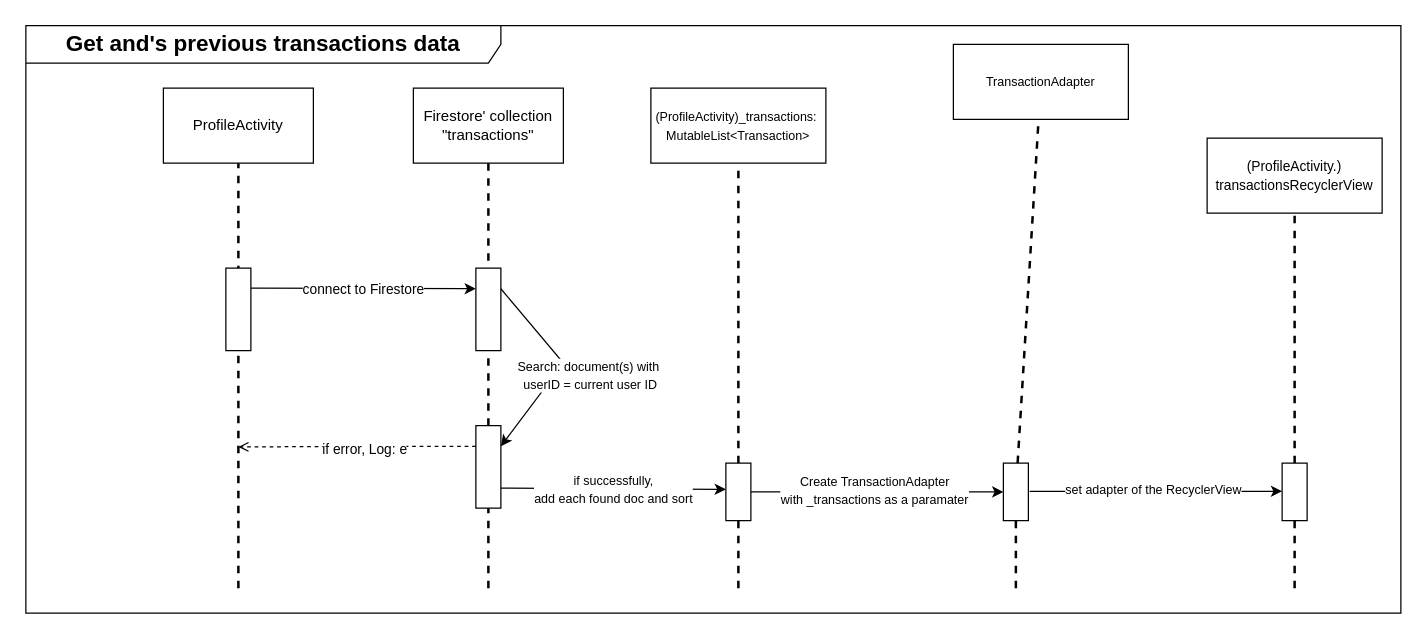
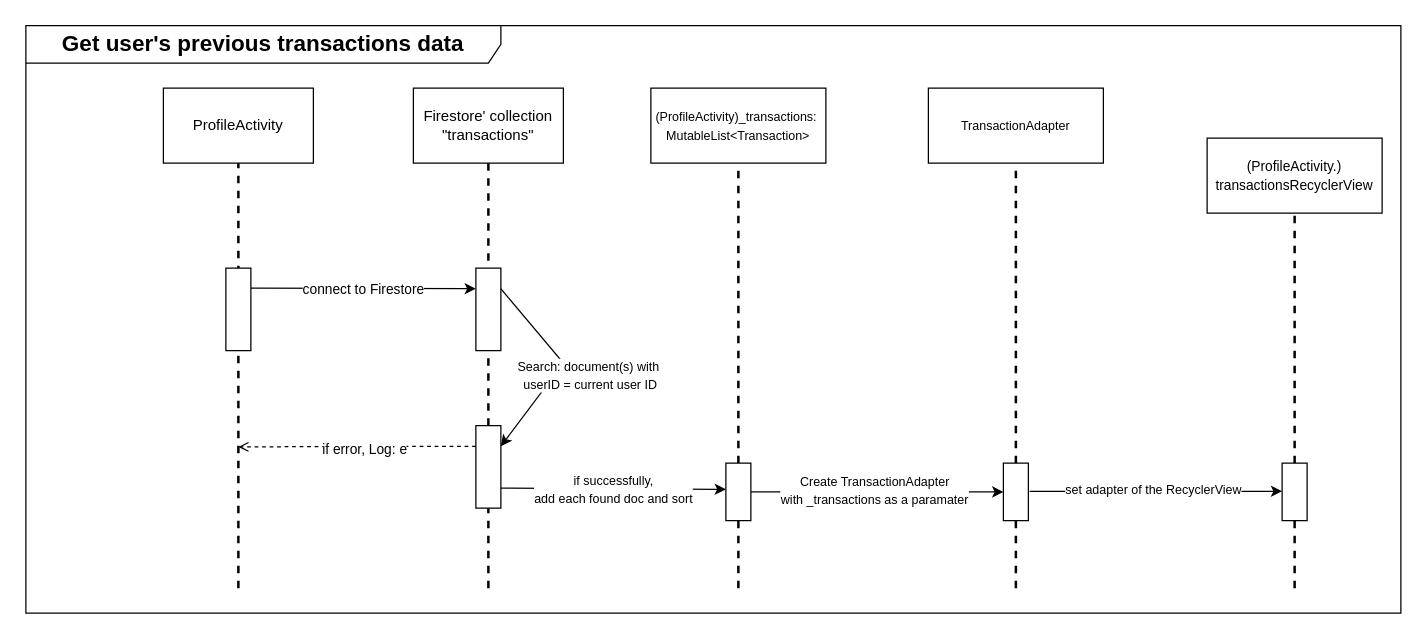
node "Get and's previous transactions data": label "Get and's previous transactions data" -> "Get user's previous transactions data"
node "TransactionAdapter": moved (1041, 82) -> (1016, 126)
